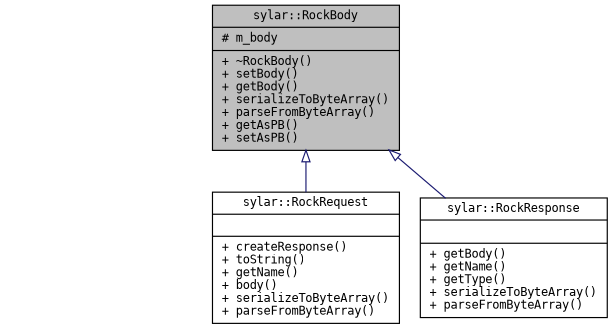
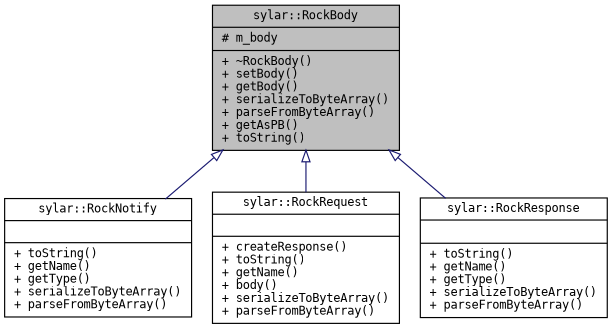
node "sylar::RockBody": text "+ setAsPB()" -> "+ toString()"
node "sylar::RockResponse": text "+ getBody()" -> "+ toString()"
node "sylar::RockNotify": added
